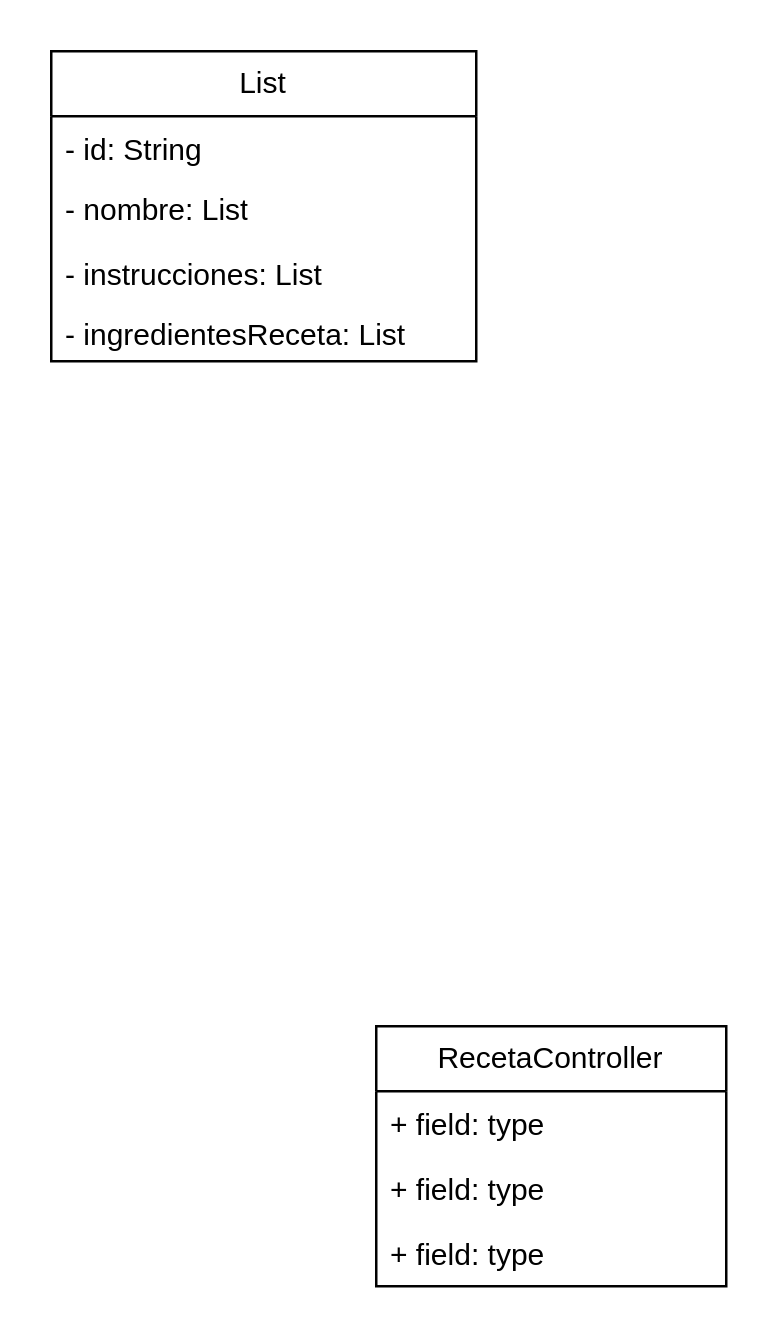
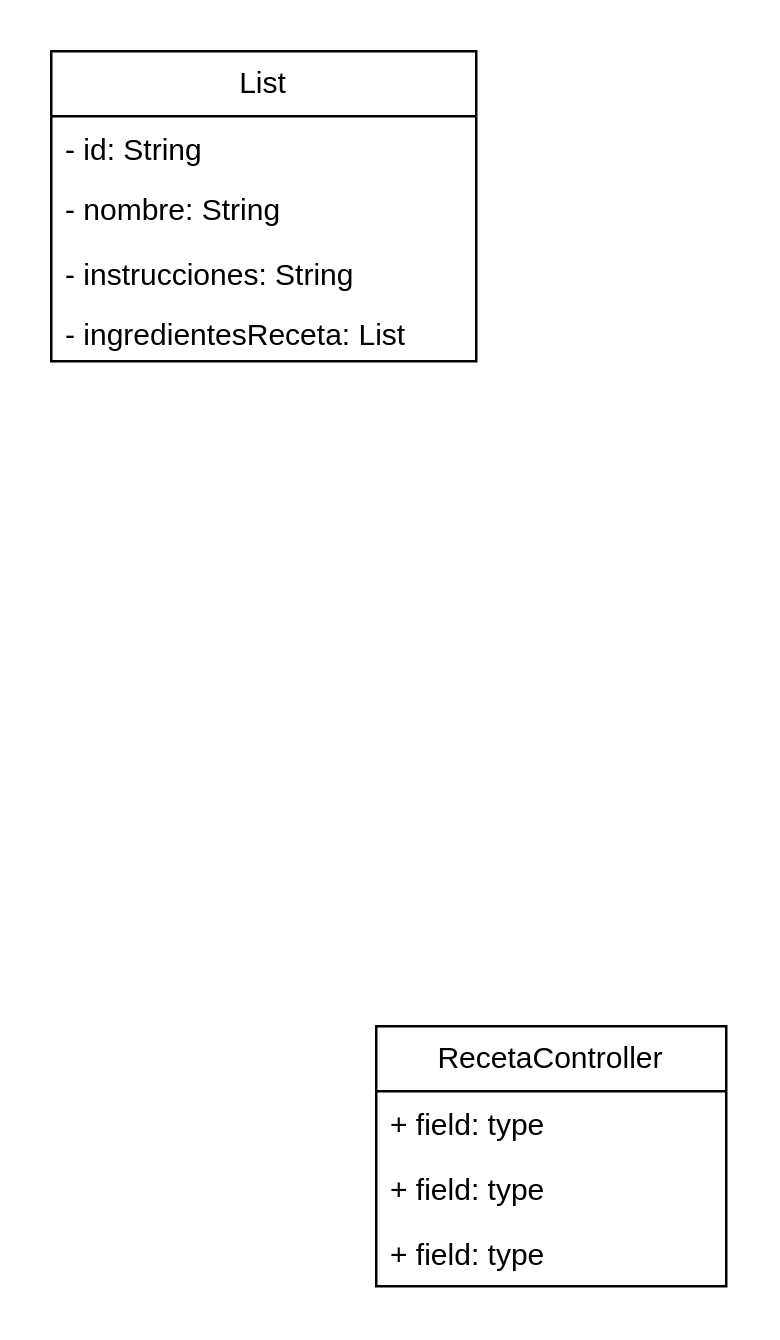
node "- nombre: List": label "- nombre: List" -> "- nombre: String"
node "- instrucciones: List": label "- instrucciones: List" -> "- instrucciones: String"
